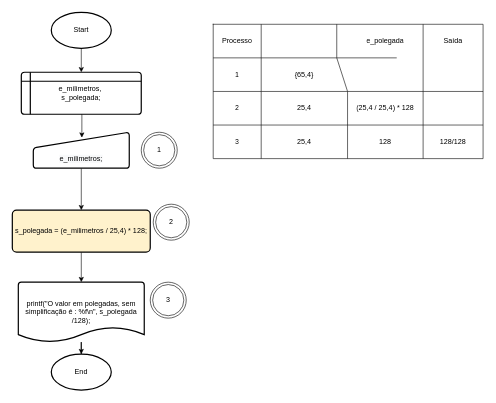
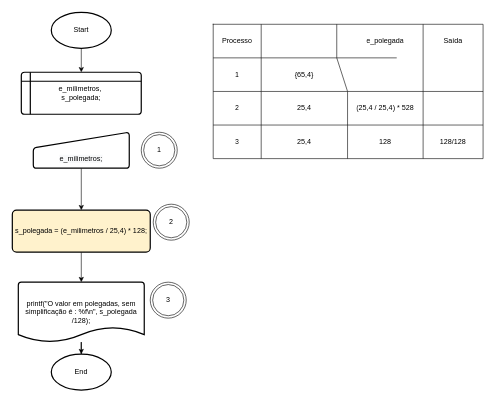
node "(25,4 / 25,4) * 128": label "(25,4 / 25,4) * 128" -> "(25,4 / 25,4) * 528"
edge "e_milimetros, s_polegada;" -> "e_milimetros;": removed
